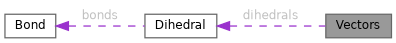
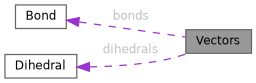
edge "Dihedral" -> "Bond": now "Vectors" -> "Bond"
